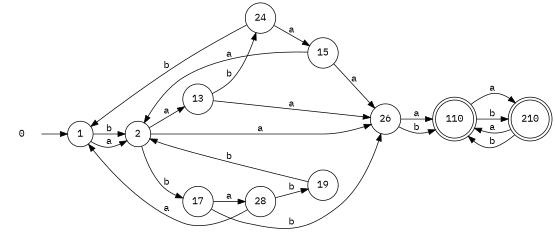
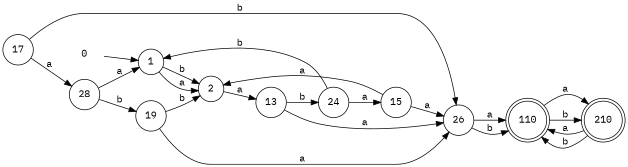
edge "2" -> "26": now "19" -> "26"
edge "2" -> "17": removed, label "b"
